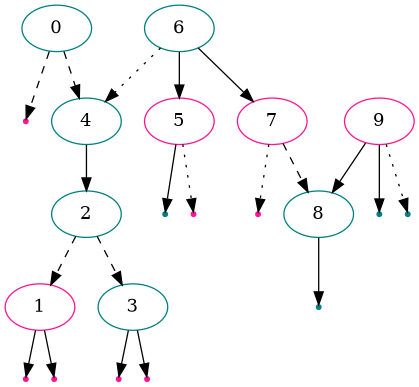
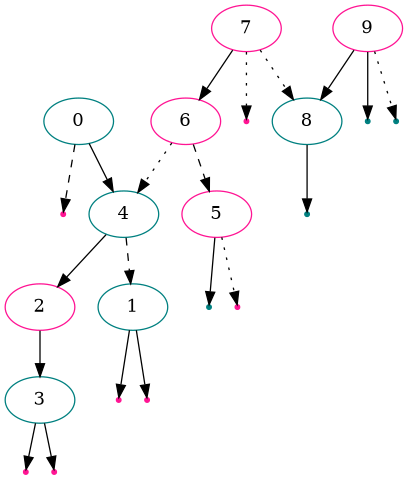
node "6": color teal -> deeppink
edge "0" -> "4": style dashed -> solid
edge "6" -> "5": style solid -> dashed
edge "6" -> "7": reversed
edge "7" -> "8": style dashed -> dotted
node "2": color teal -> deeppink
edge "2" -> "1": now "4" -> "1"
edge "2" -> "3": style dashed -> solid
node "1": color deeppink -> teal
